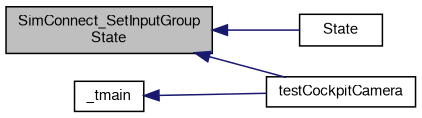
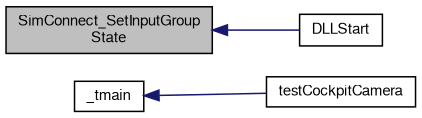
node "State": label "State" -> "DLLStart"
edge "testCockpitCamera" -> "SimConnect_SetInputGroup State": removed
